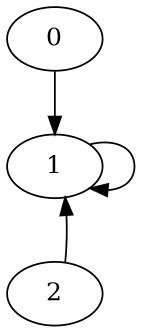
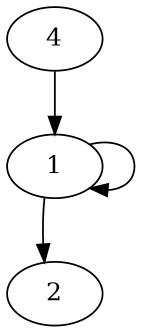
node "0": label "0" -> "4"
edge "2" -> "1": reversed
